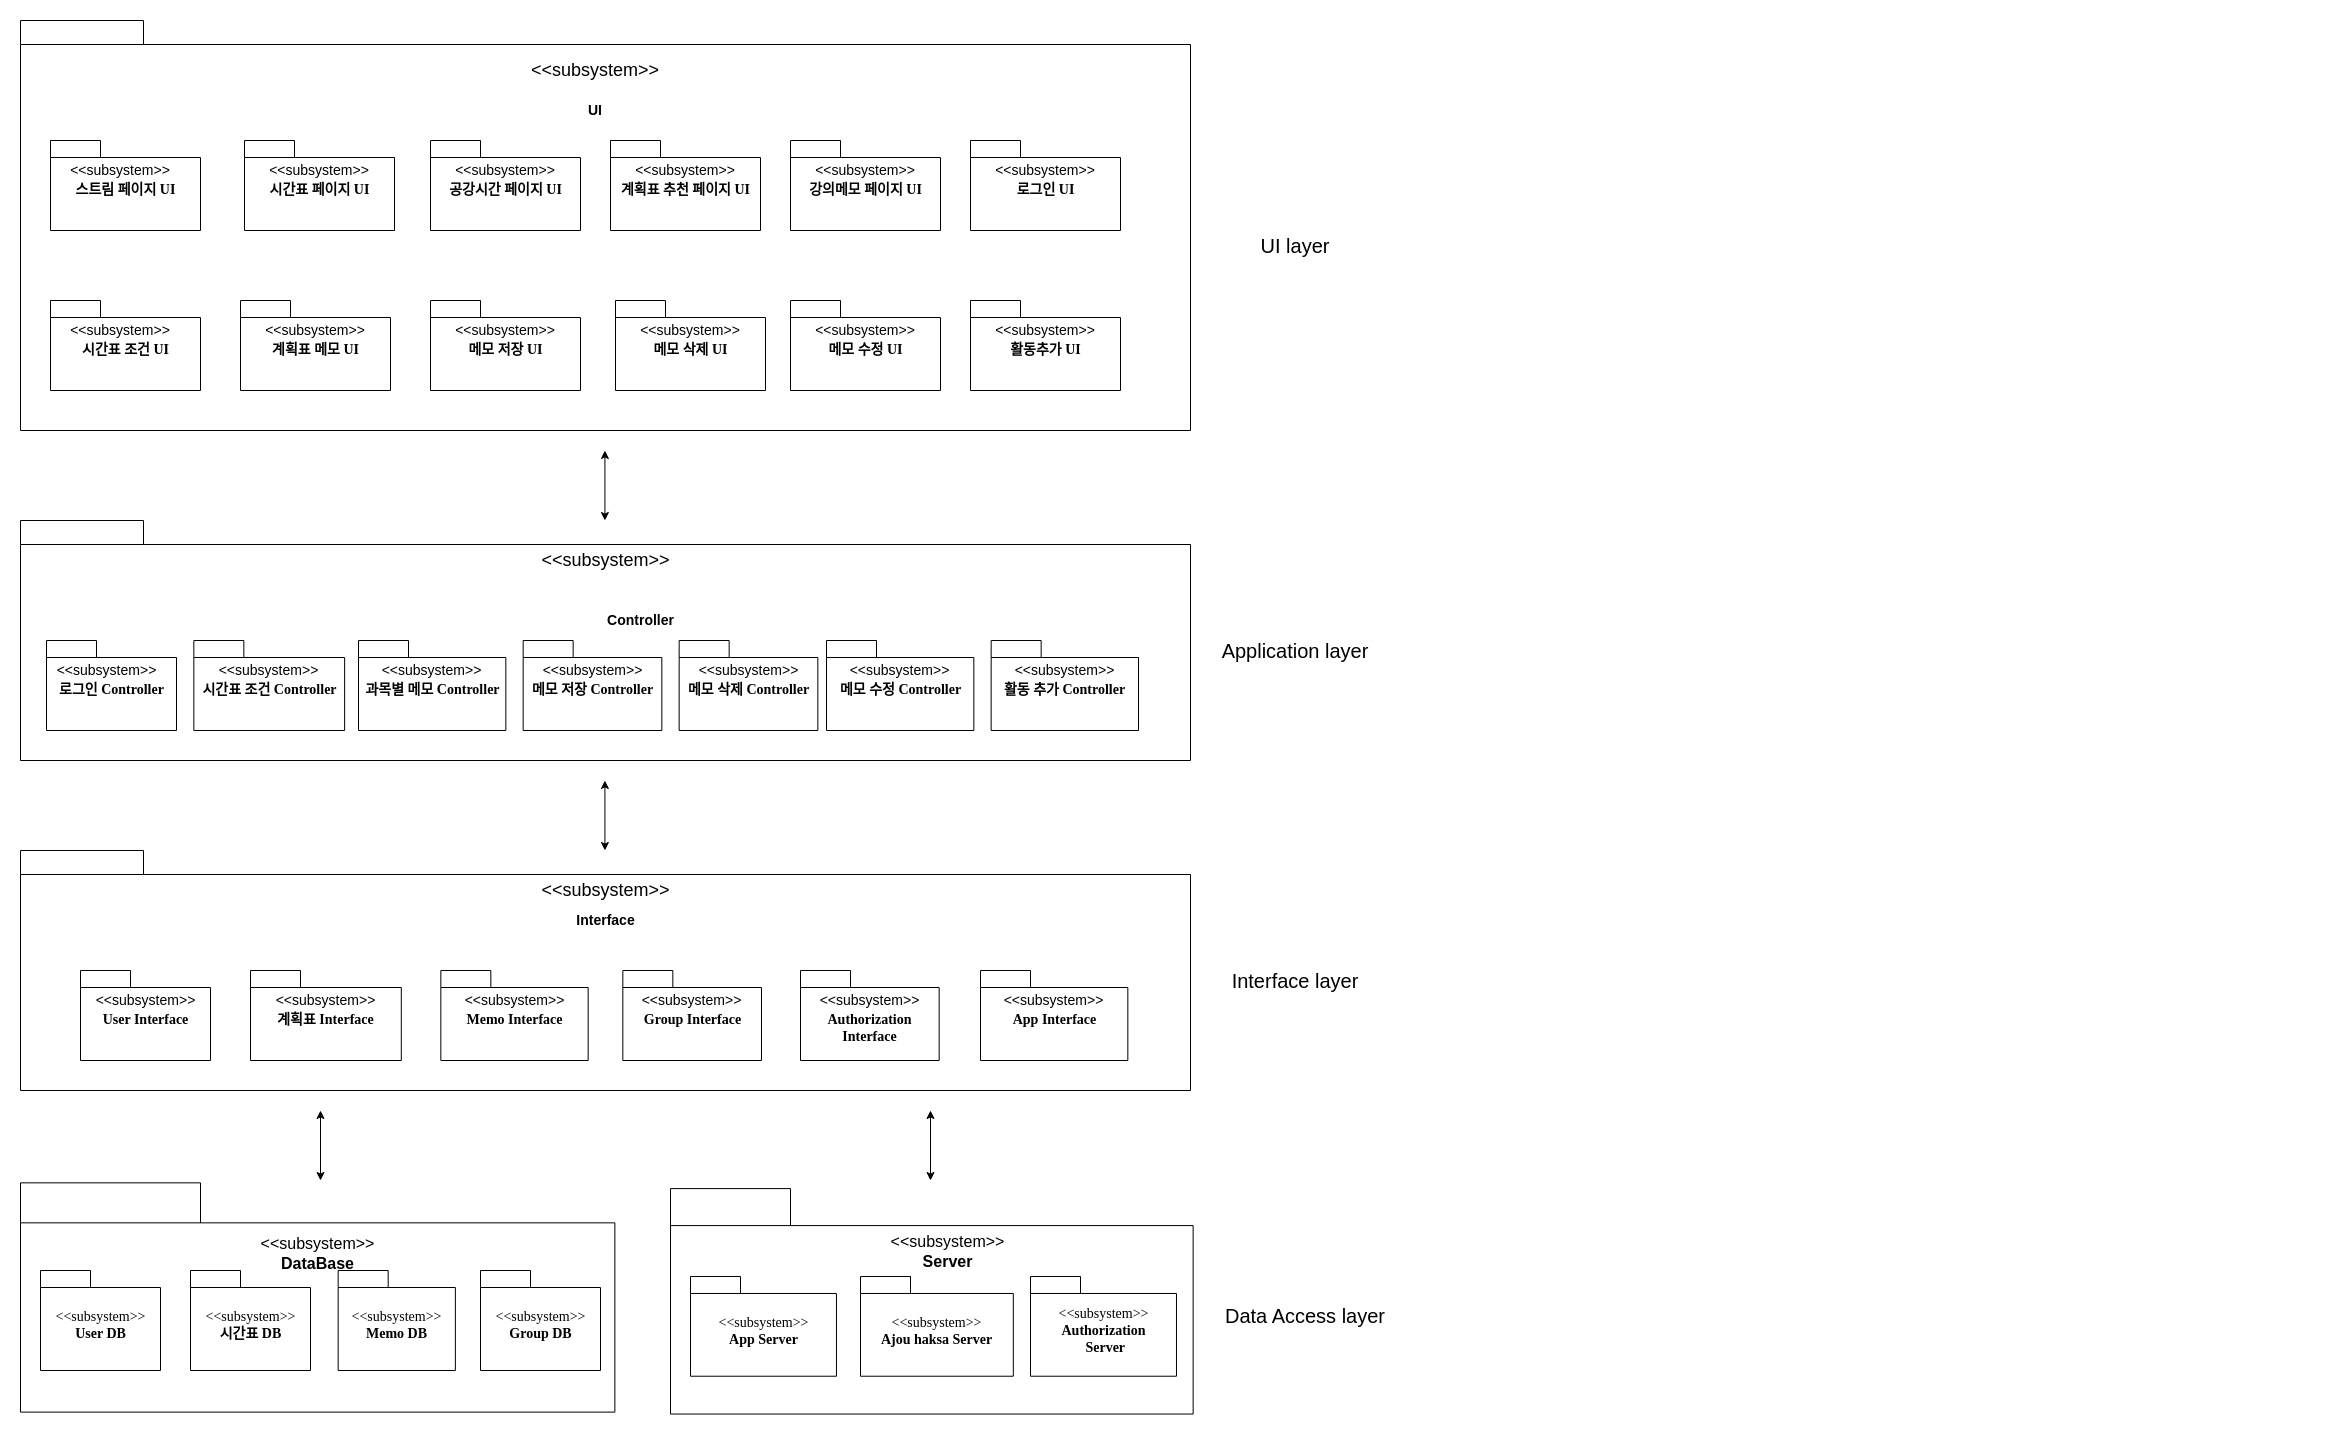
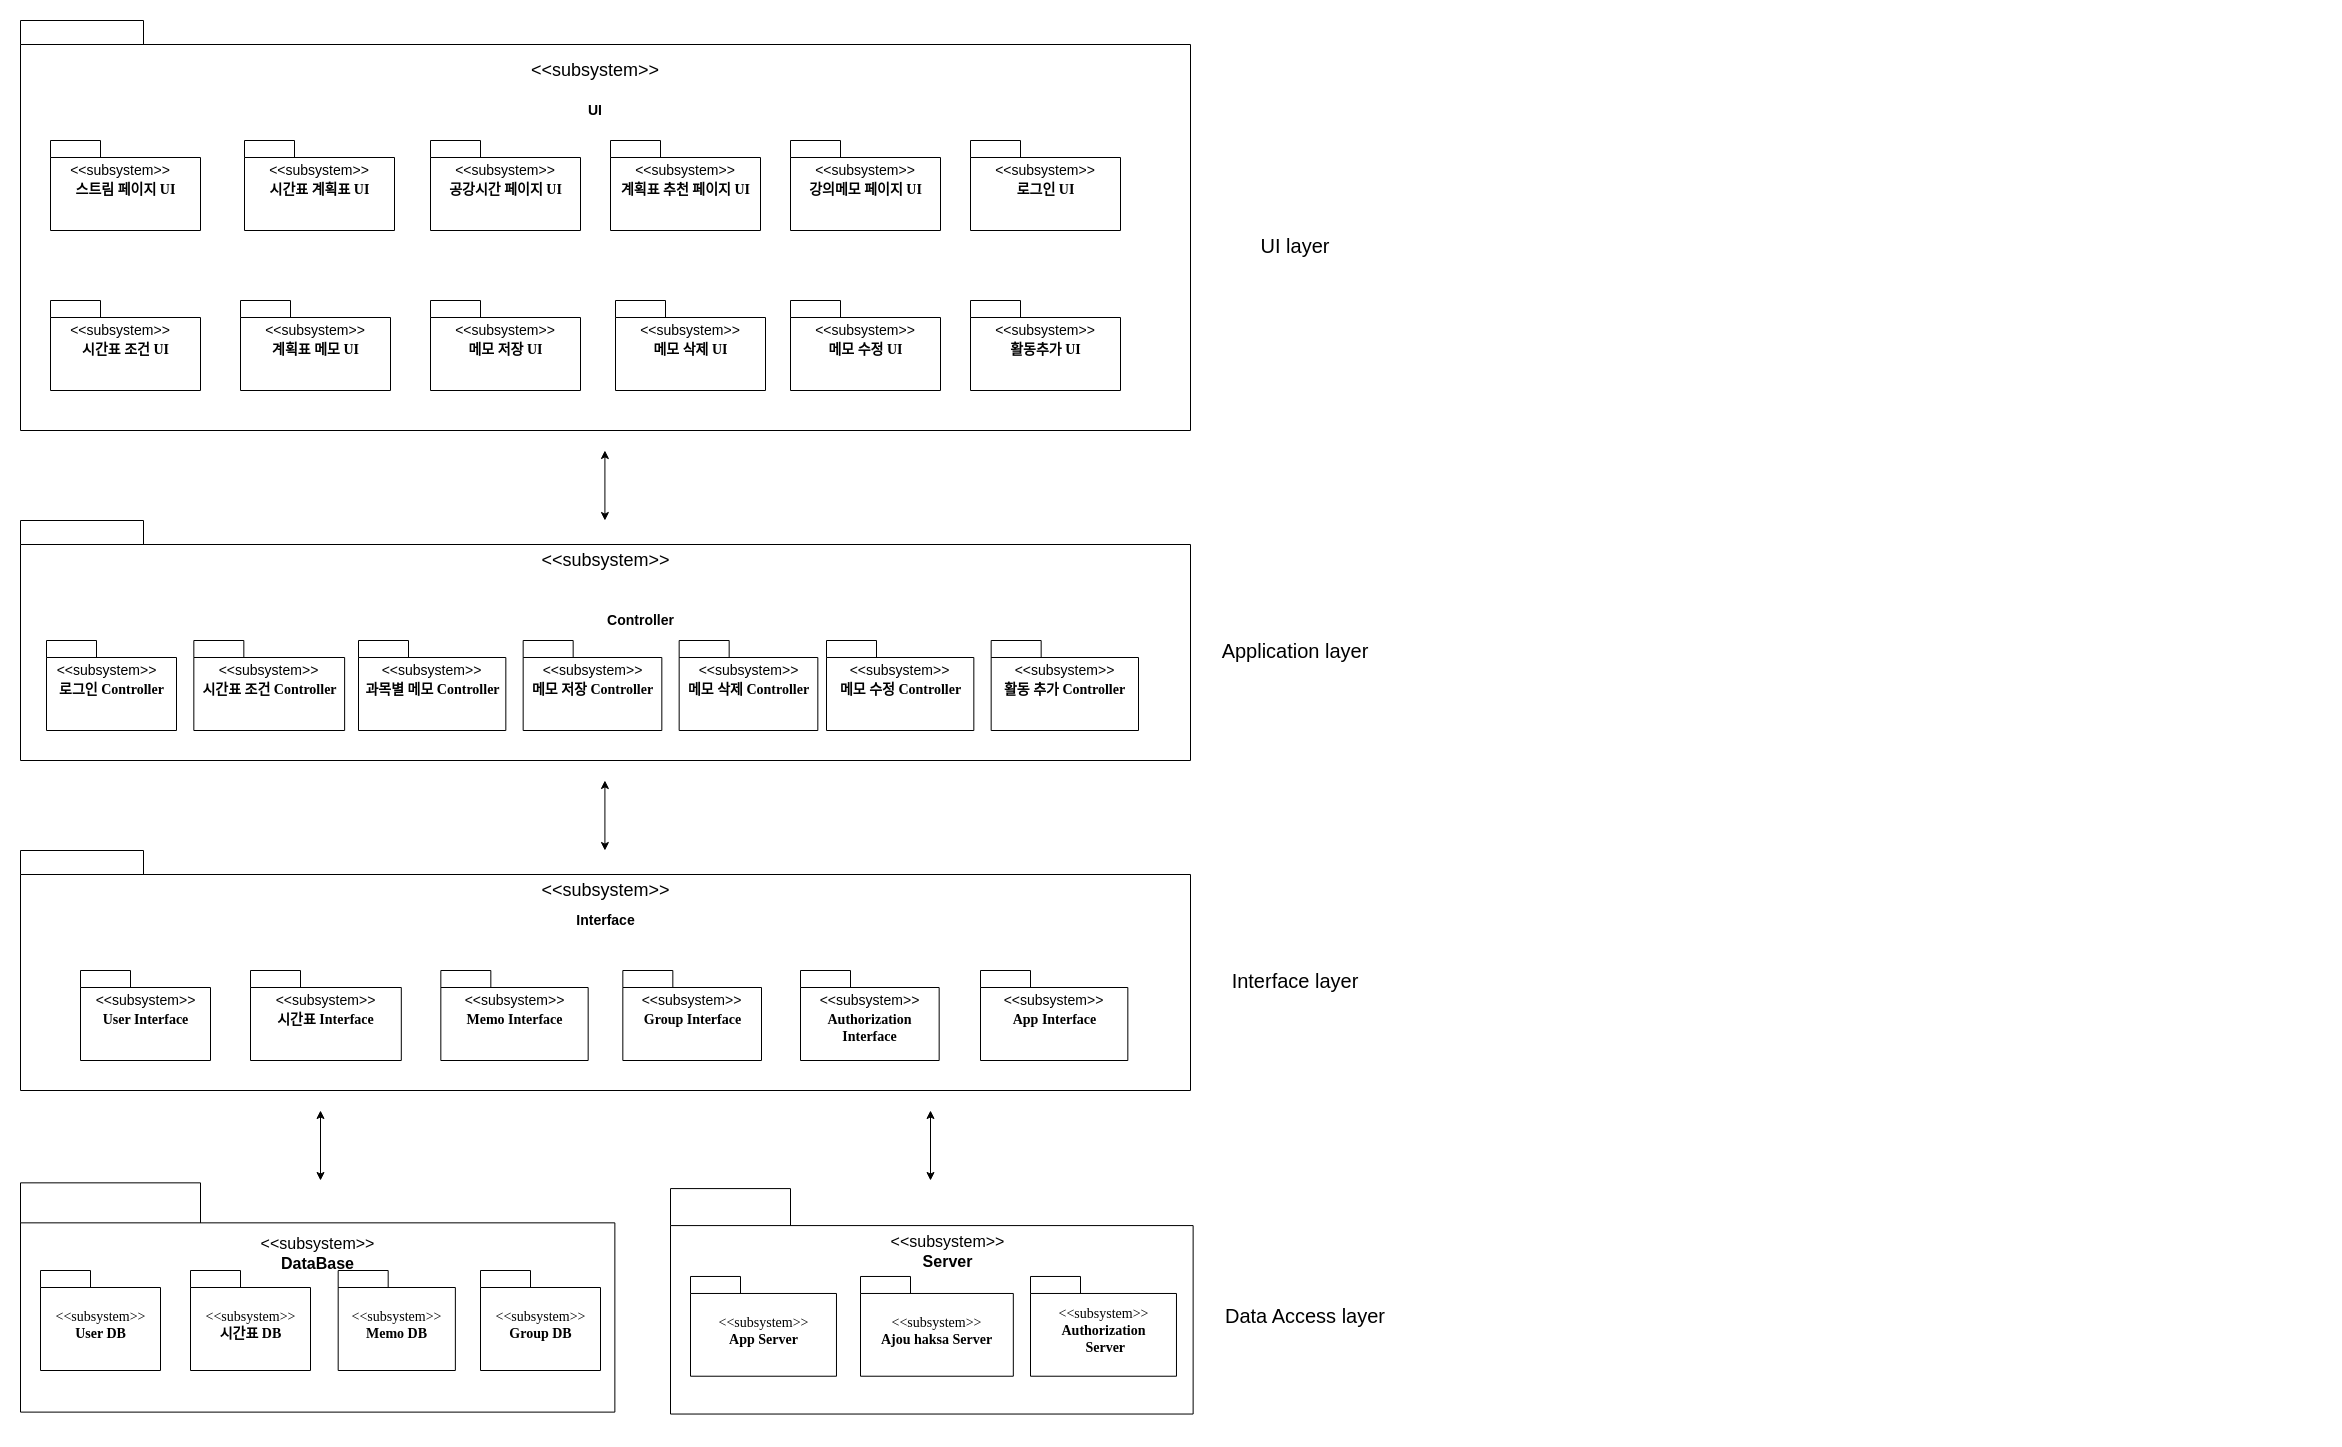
node "시간표 페이지 UI": label "시간표 페이지 UI" -> "시간표 계획표 UI"
node "계획표 Interface": label "계획표 Interface" -> "시간표 Interface"
